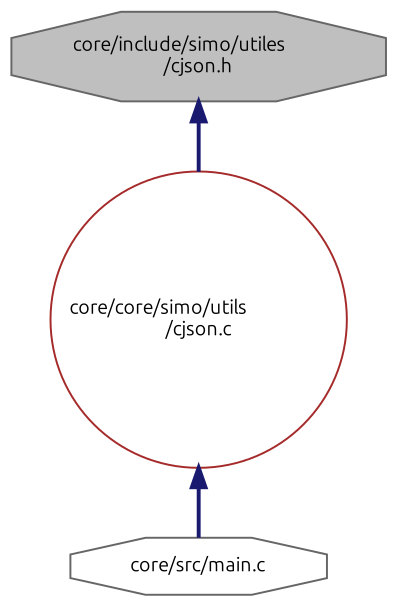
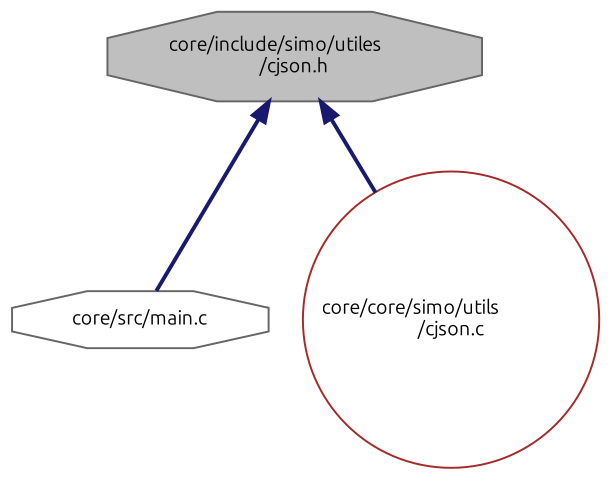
edge "core/src/main.c" -> "core/core/simo/utils /cjson.c": now "core/src/main.c" -> "core/include/simo/utiles /cjson.h"
